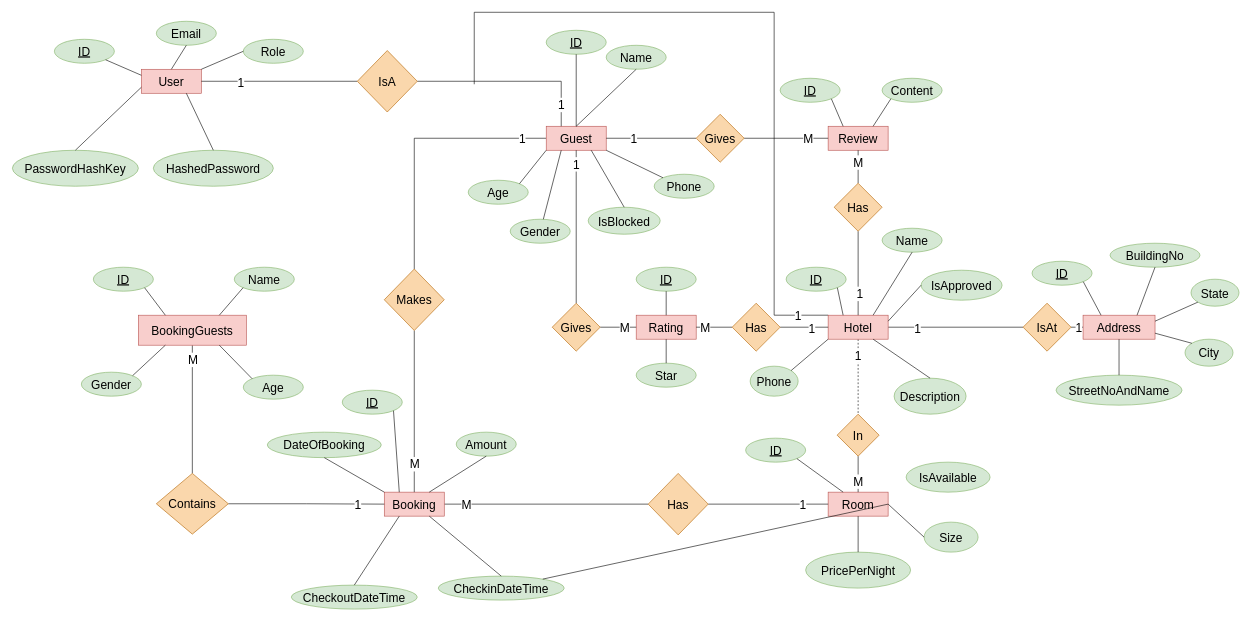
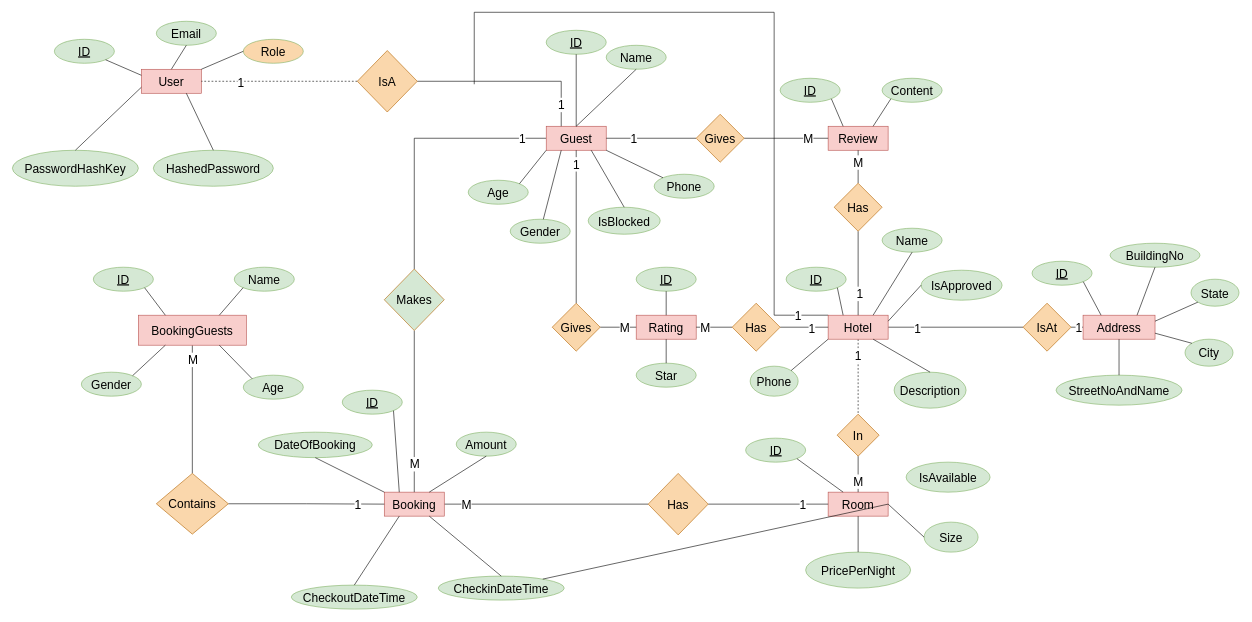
node "Role": fillcolor #d5e8d4 -> #fad7ac
edge "User" -- "IsA": style solid -> dashed
node "Makes": fillcolor #fad7ac -> #d5e8d4
node "Description": moved (930, 396) -> (930, 390)
node "DateOfBooking": moved (324, 445) -> (315, 445)
